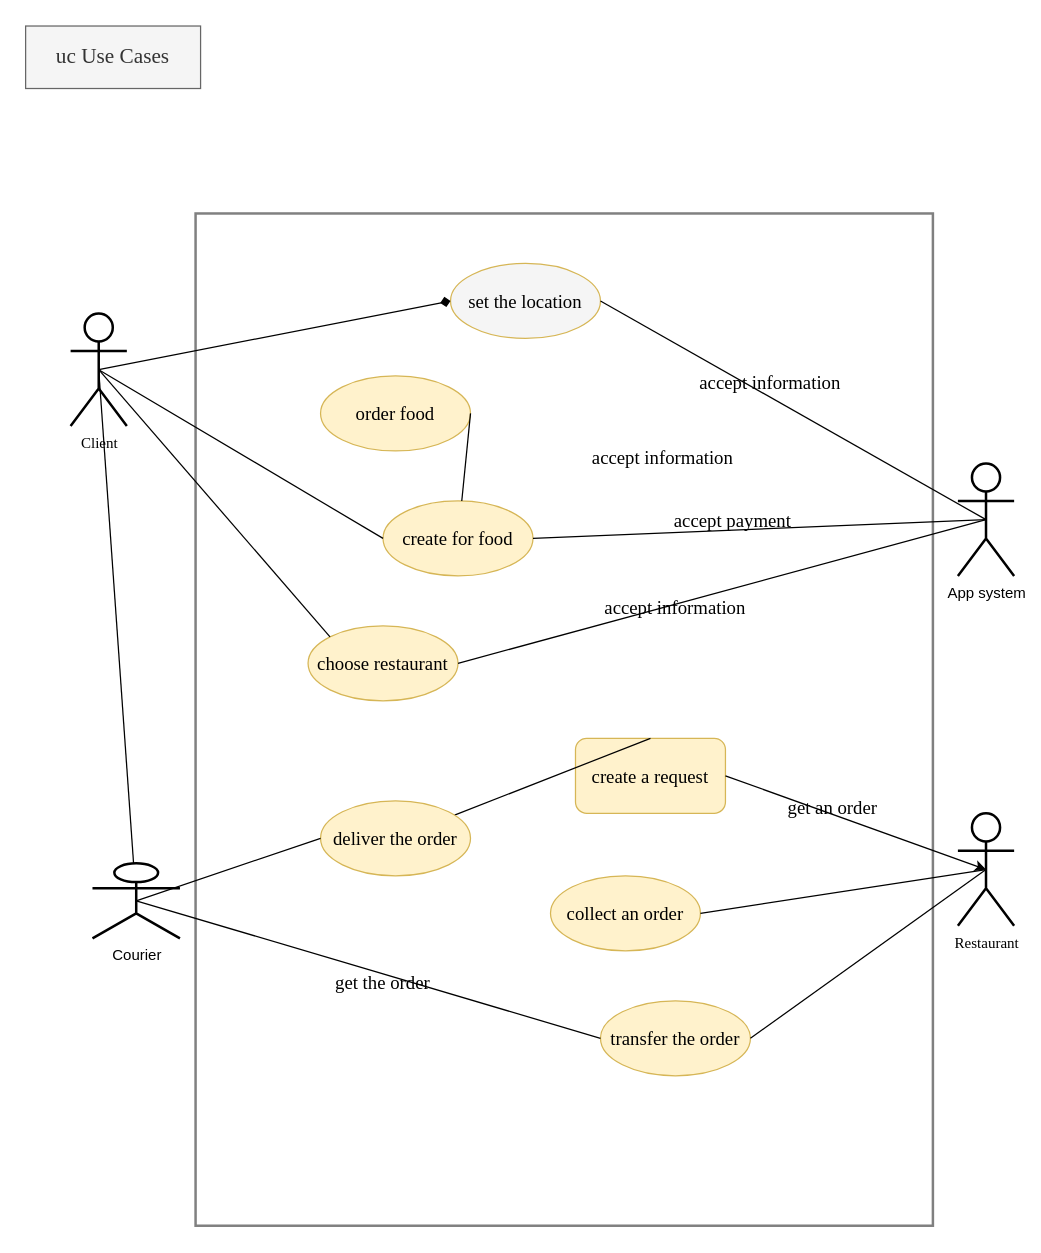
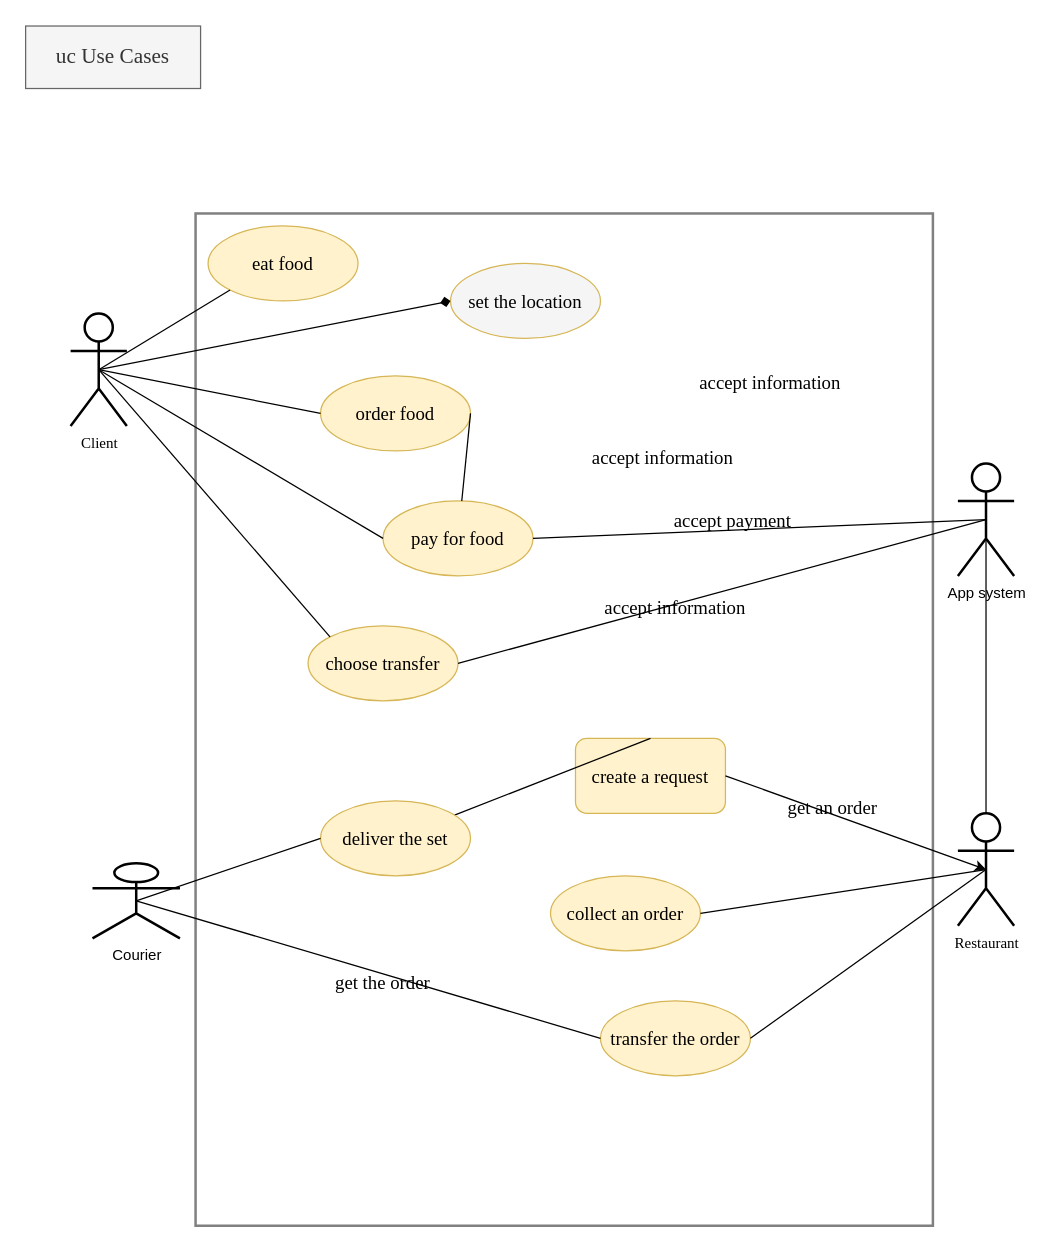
node "eat food": added
edge "eat food" -- "Client": added
edge "set the location" -- "App system": now "Restaurant" -- "App system"
node "create for food": label "create for food" -> "pay for food"
edge "Client" -- "Courier": now "Client" -- "order food"
node "choose restaurant": label "choose restaurant" -> "choose transfer"
node "deliver the order": label "deliver the order" -> "deliver the set"
